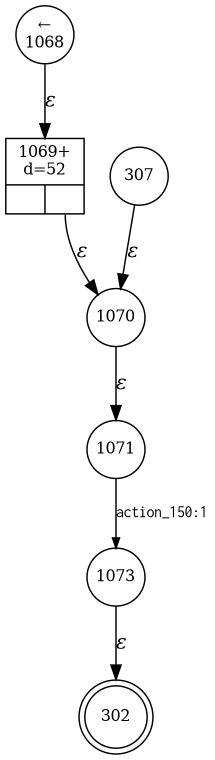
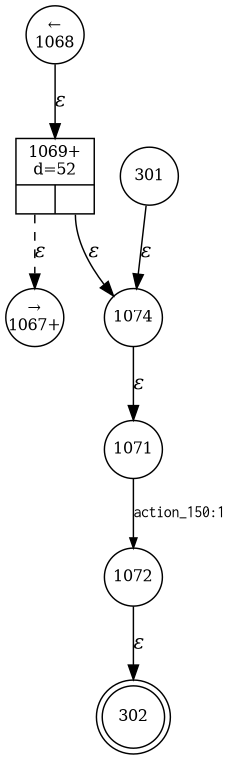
node "307": label "307" -> "301"
node "→ 1067+": added
node "1070": label "1070" -> "1074"
node "1073": label "1073" -> "1072"
